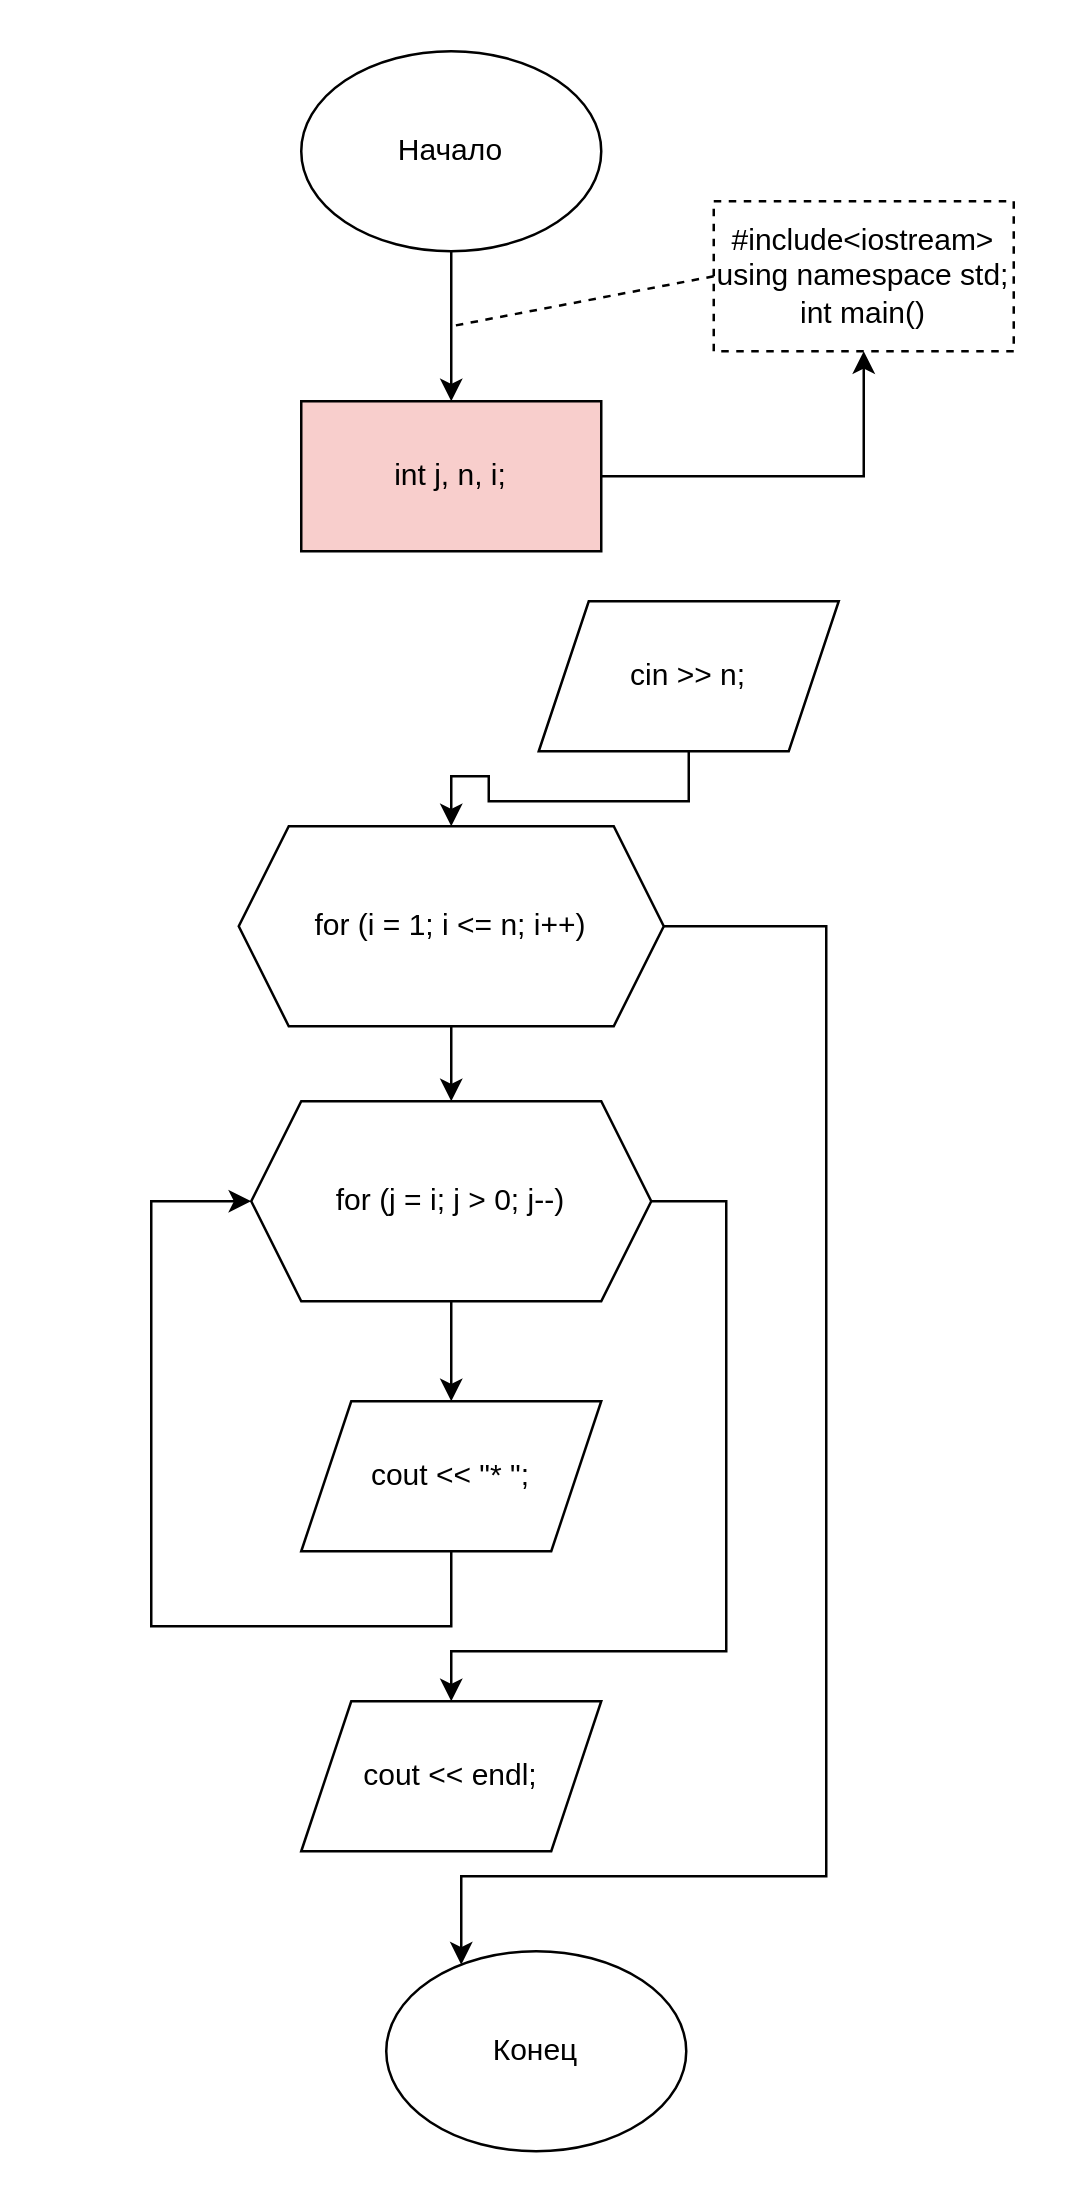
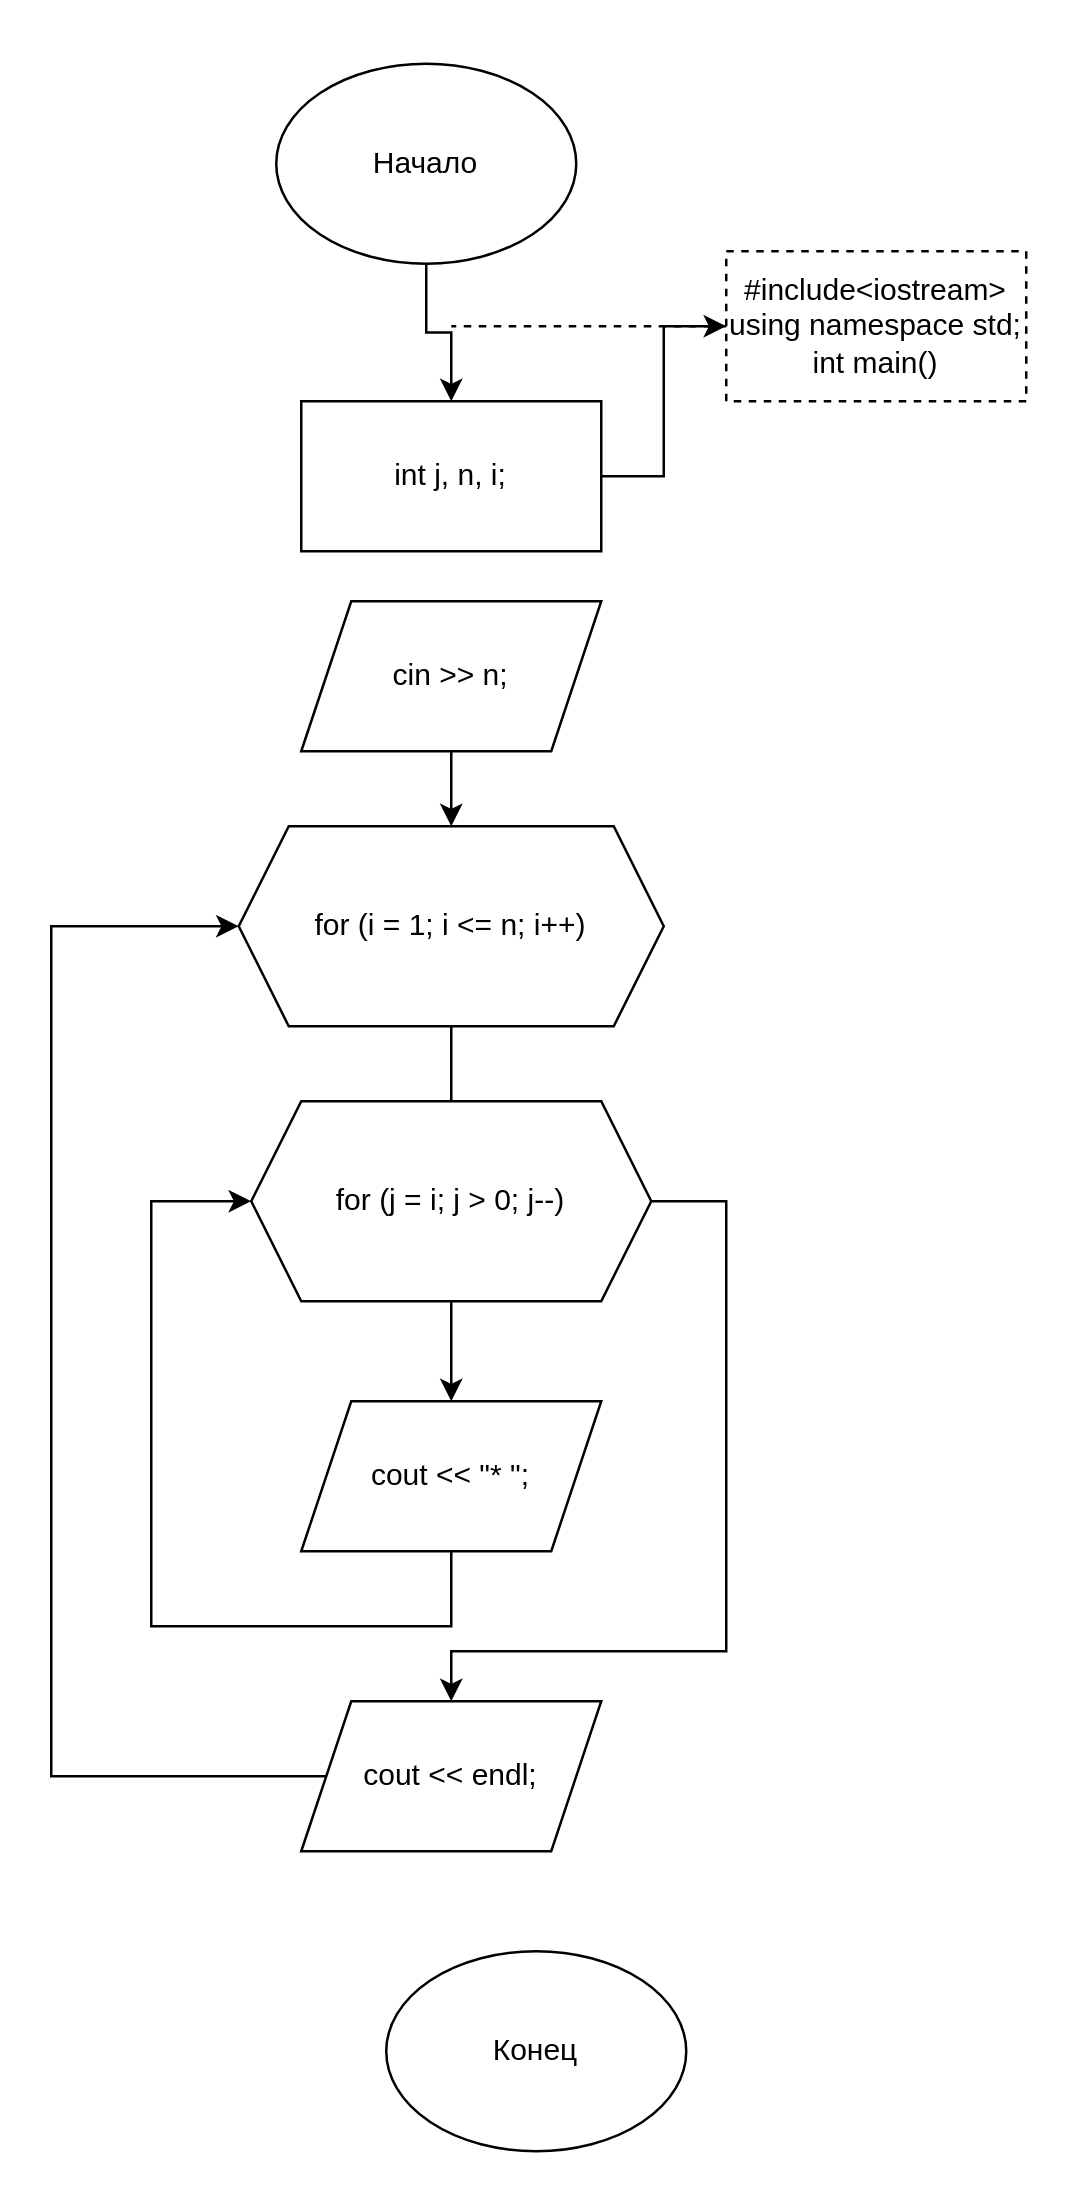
node "Начало": moved (451, 151) -> (426, 164)
node "#include<iostream> using namespace std; int main()": moved (864, 276) -> (876, 326)
node "int j, n, i;": fillcolor #f8cecc -> #ffffff
node "cin >> n;": moved (689, 676) -> (451, 676)
edge "for (i = 1; i <= n; i++)" -> "for (j = i; j > 0; j--)": arrowhead classic -> none
edge "cout << endl;" -> "for (i = 1; i <= n; i++)": added
edge "for (i = 1; i <= n; i++)" -> "Конец": removed
